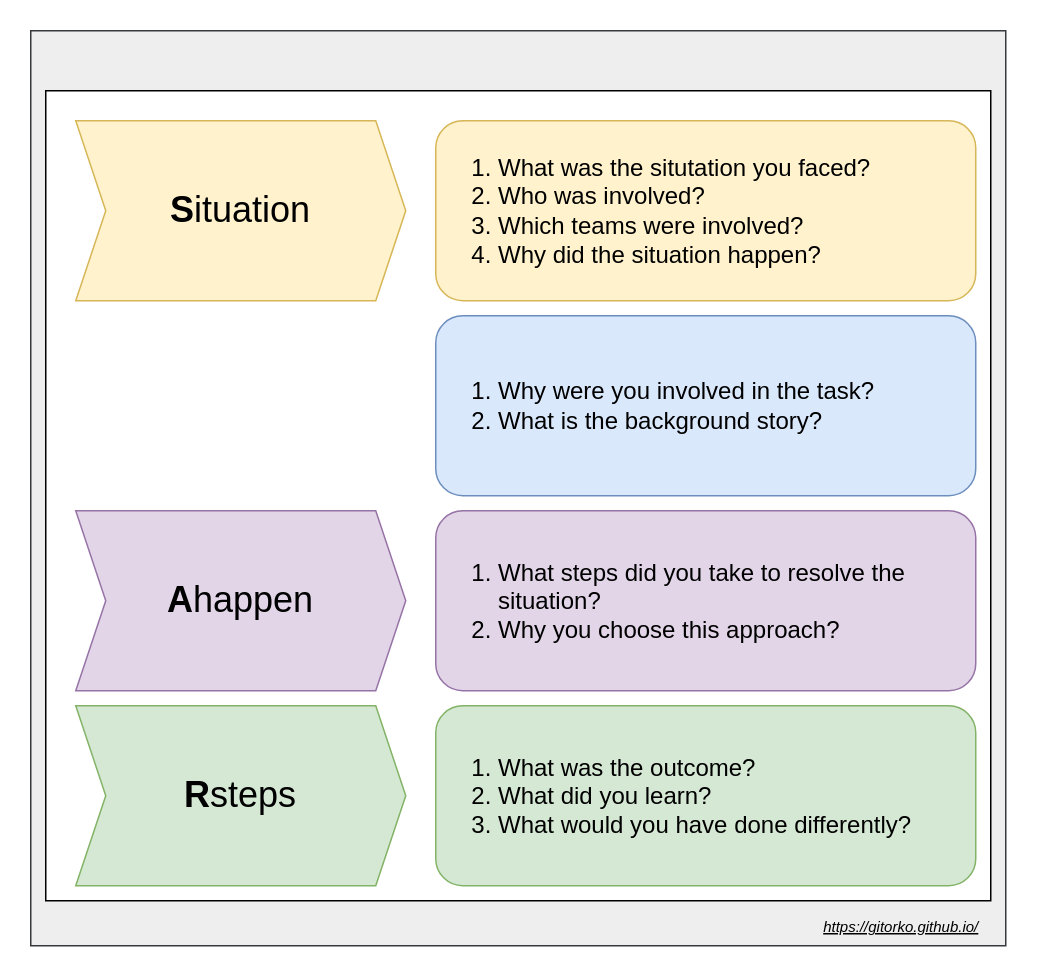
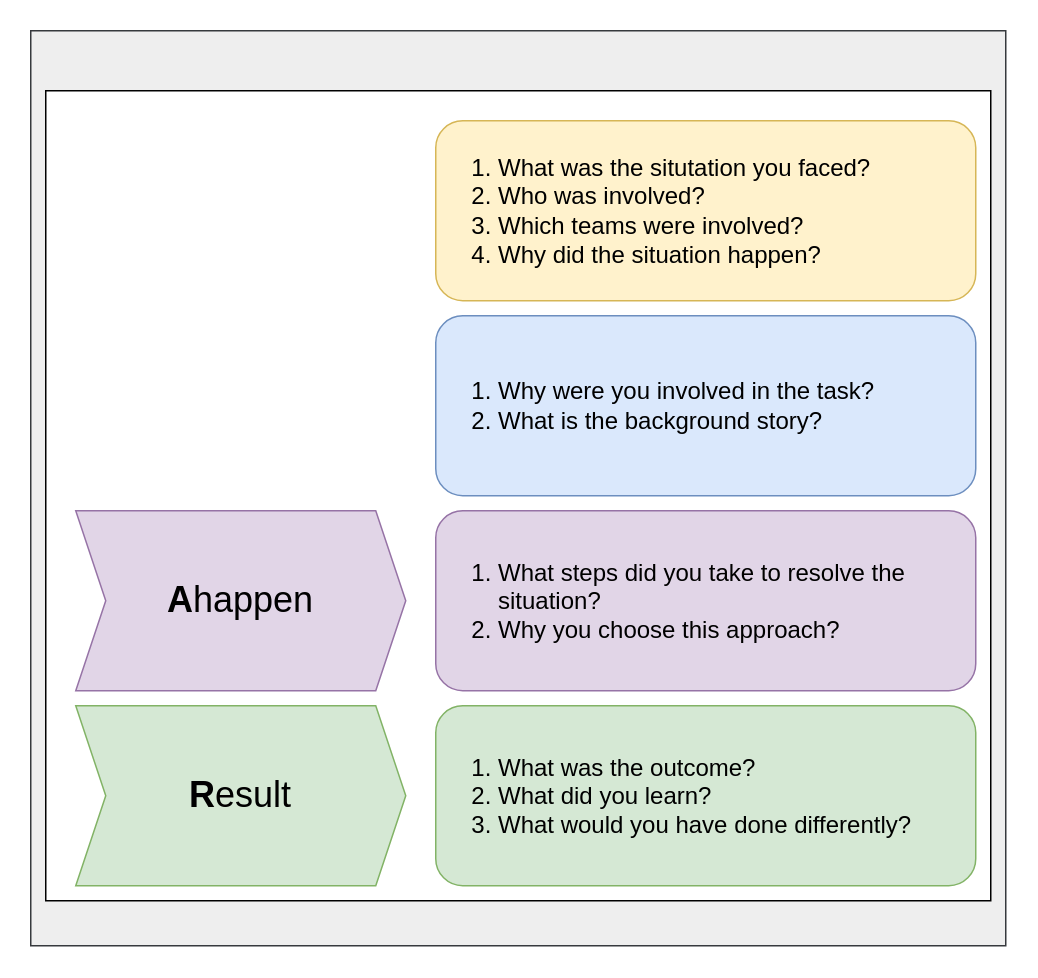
node "Situation": removed
node "Rsteps": label "Rsteps" -> "Result"
node "https://gitorko.github.io/": removed
